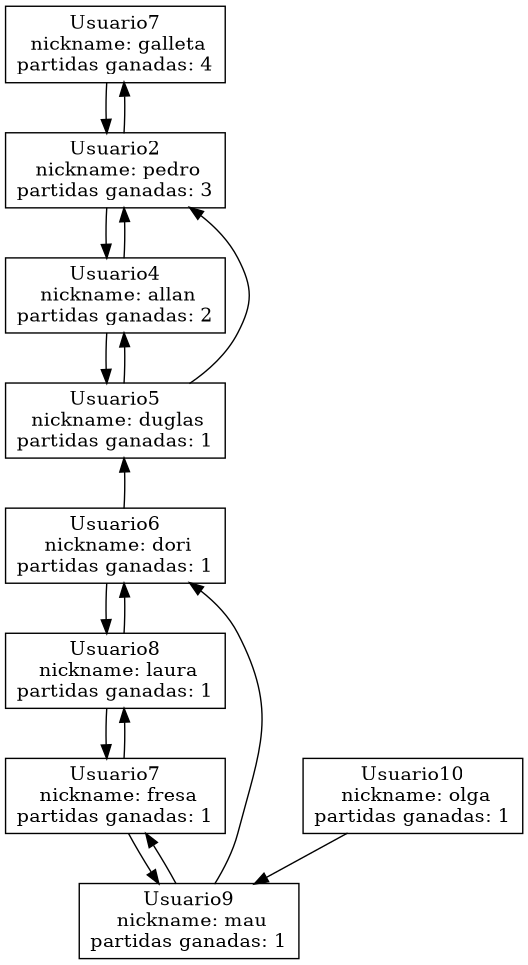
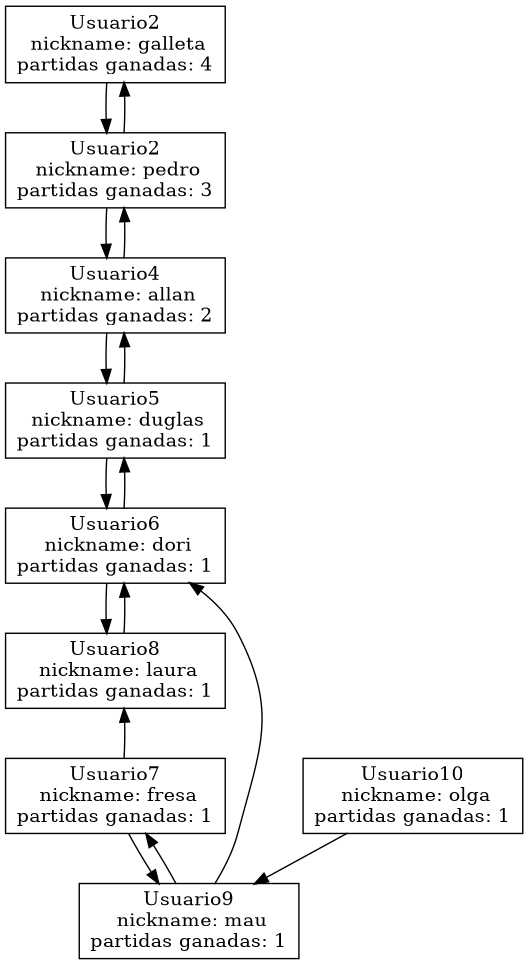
node "Usuario7 nickname: galleta partidas ganadas: 4": label "Usuario7 nickname: galleta partidas ganadas: 4" -> "Usuario2 nickname: galleta partidas ganadas: 4"
edge "Usuario5 nickname: duglas partidas ganadas: 1" -> "Usuario2 nickname: pedro partidas ganadas: 3": now "Usuario5 nickname: duglas partidas ganadas: 1" -> "Usuario6 nickname: dori partidas ganadas: 1"
edge "Usuario8 nickname: laura partidas ganadas: 1" -> "Usuario7 nickname: fresa partidas ganadas: 1": removed
